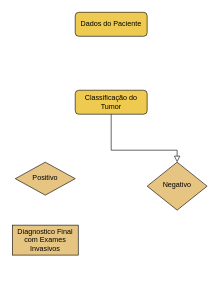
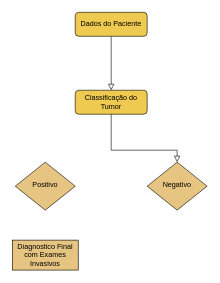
edge "Dados do Paciente" -> "Classificação do Tumor": added
node "Positivo": size 60x33 -> 60x48
node "Diagnostico Final com Exames Invasivos": moved (45, 240) -> (45, 255)
